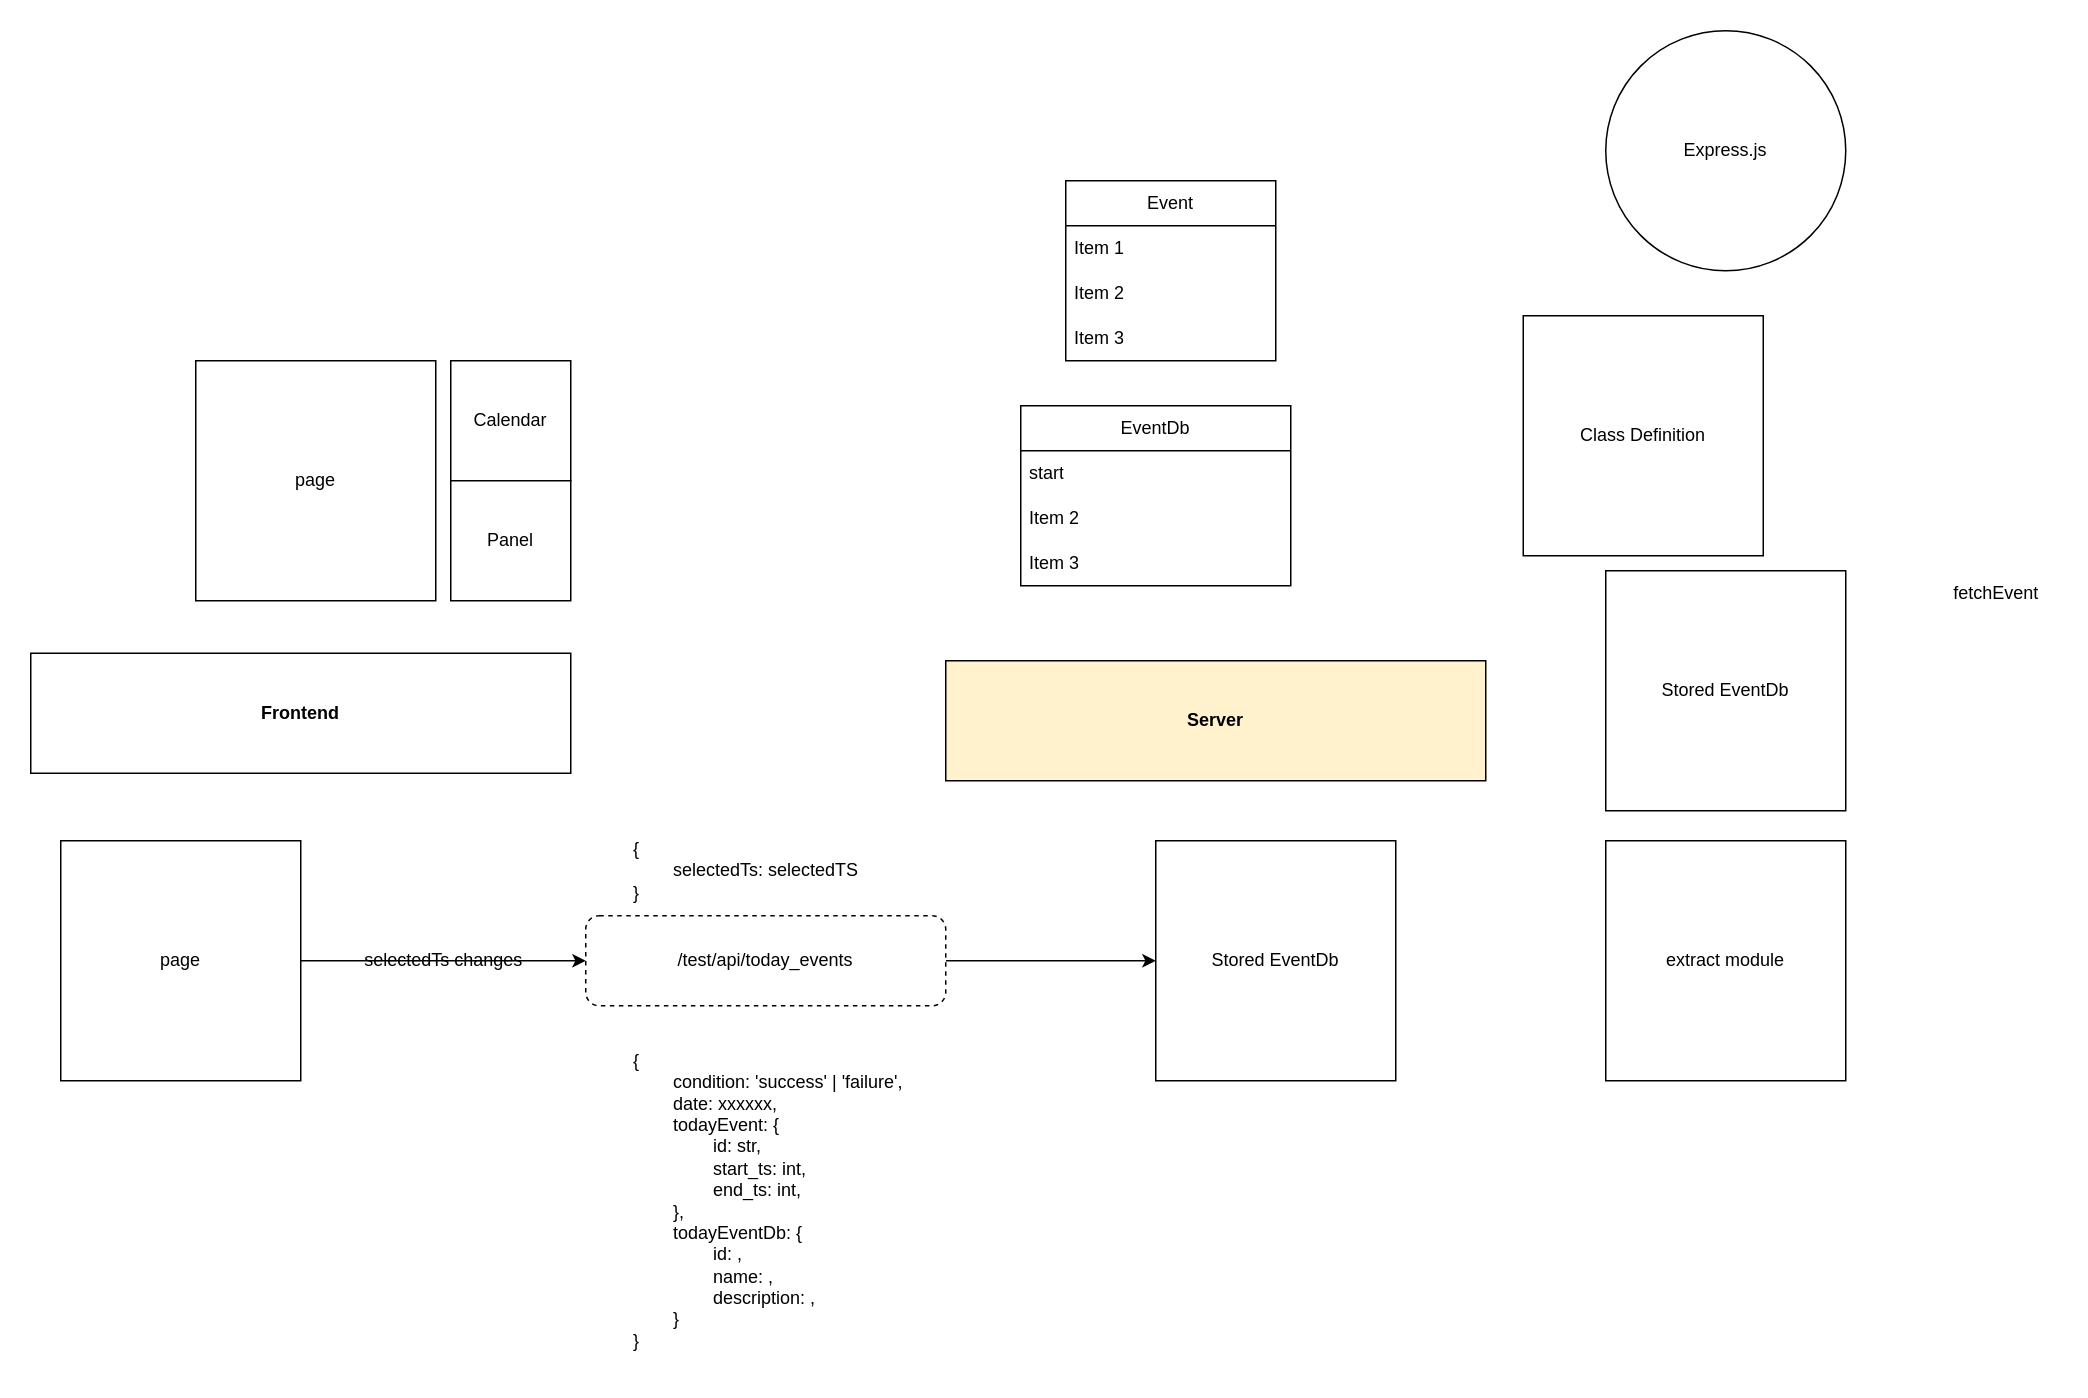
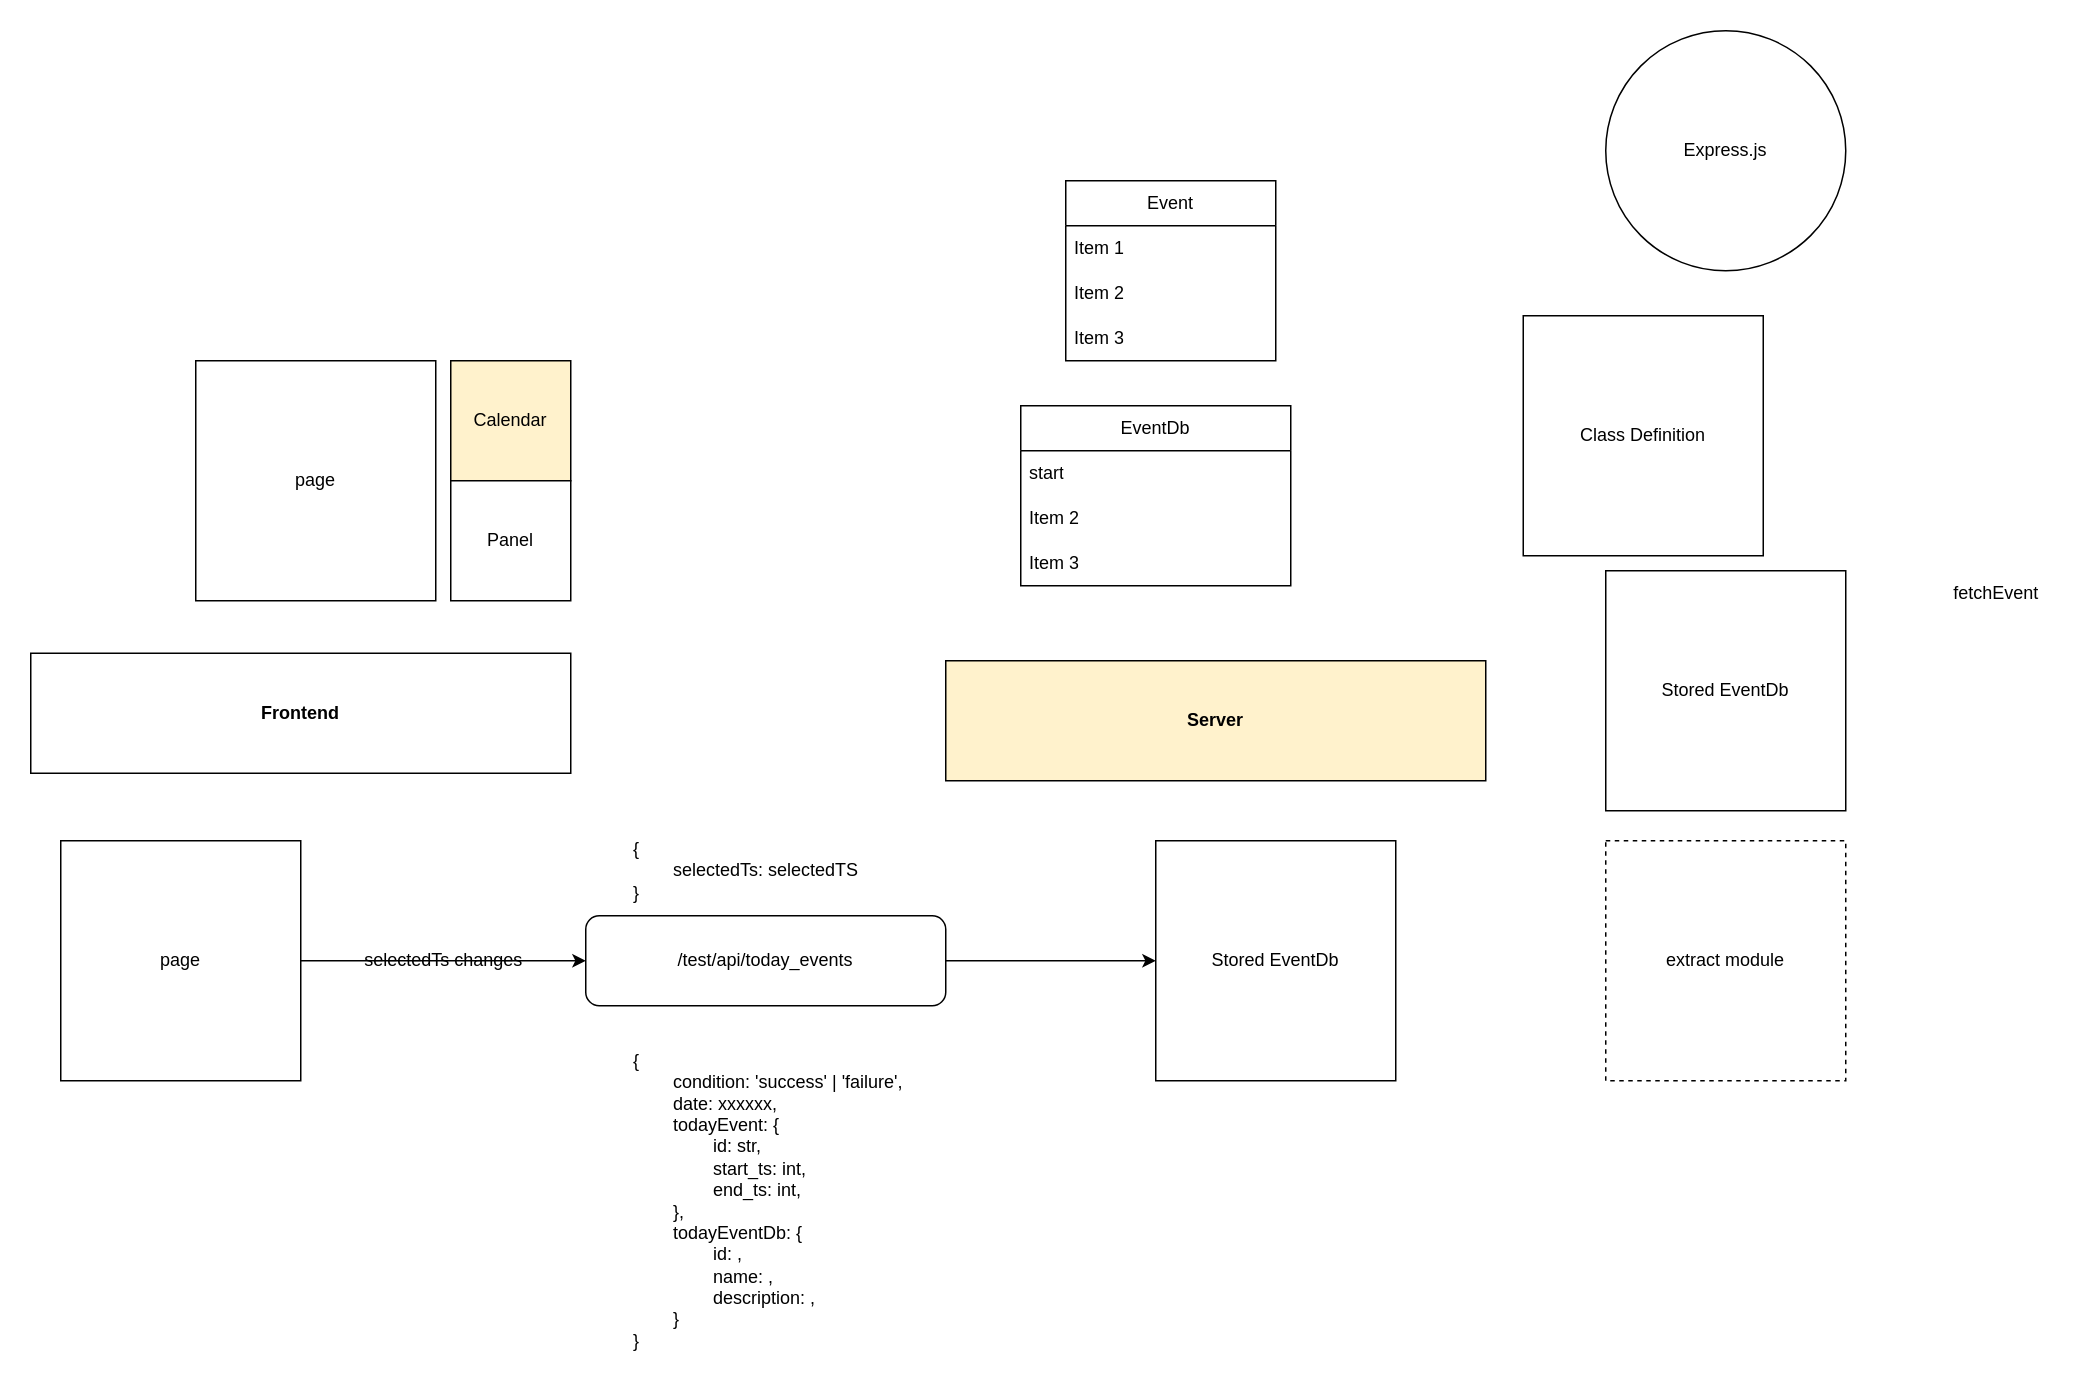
node "Calendar": fillcolor #ffffff -> #fff2cc
node "/test/api/today_events": style dashed -> solid
node "extract module": style solid -> dashed
